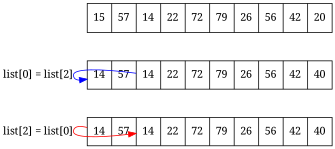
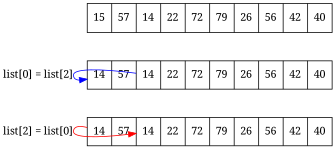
node "15": text "20" -> "40"
